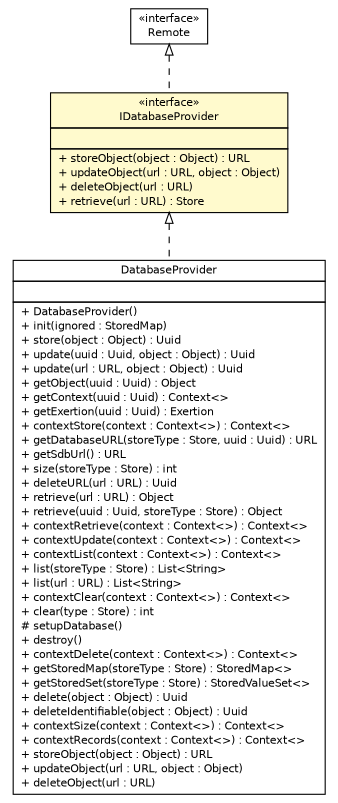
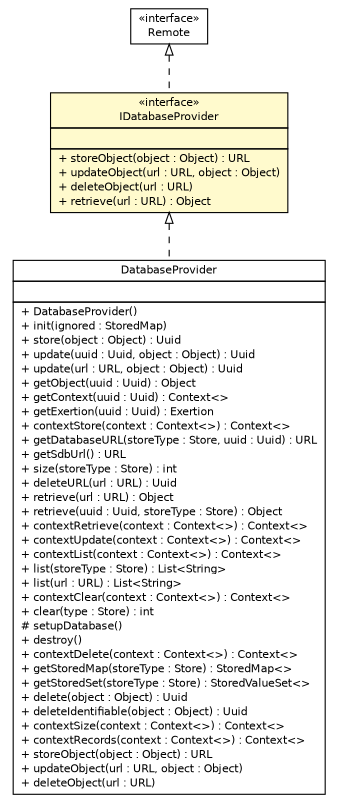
node "IDatabaseProvider": text "+ retrieve(url : URL) : Store" -> "+ retrieve(url : URL) : Object"
